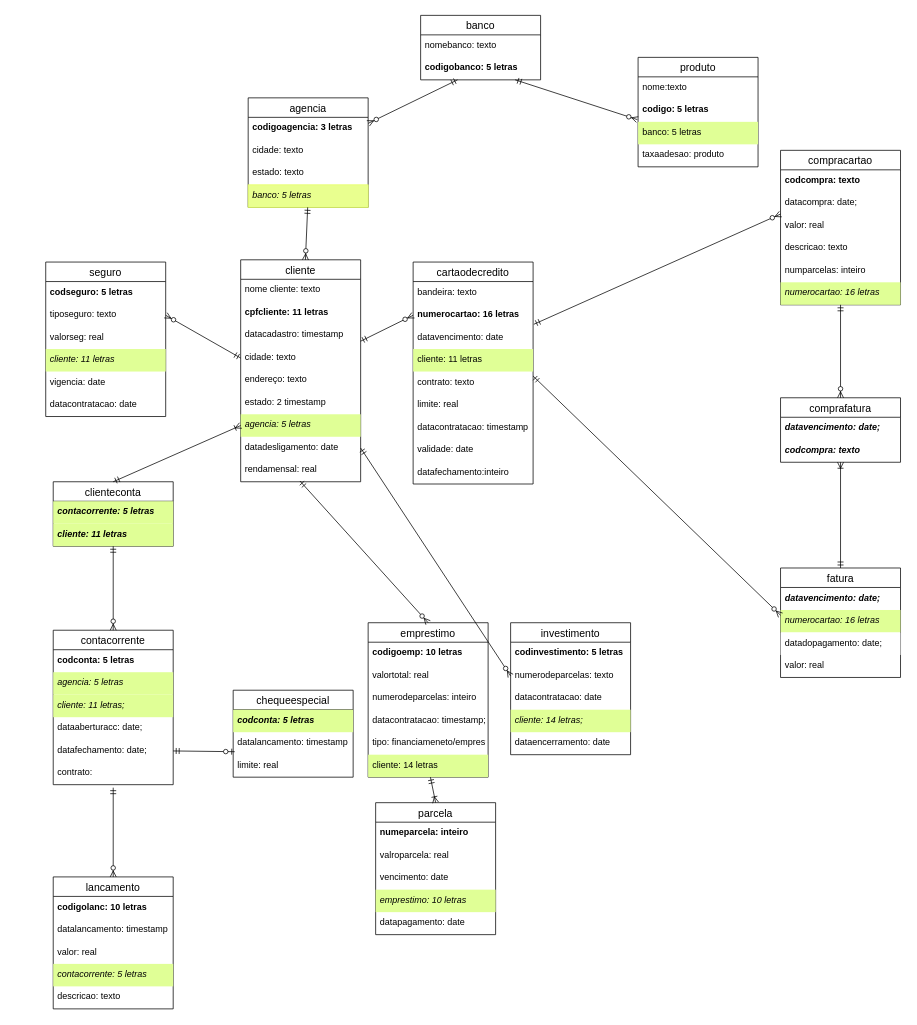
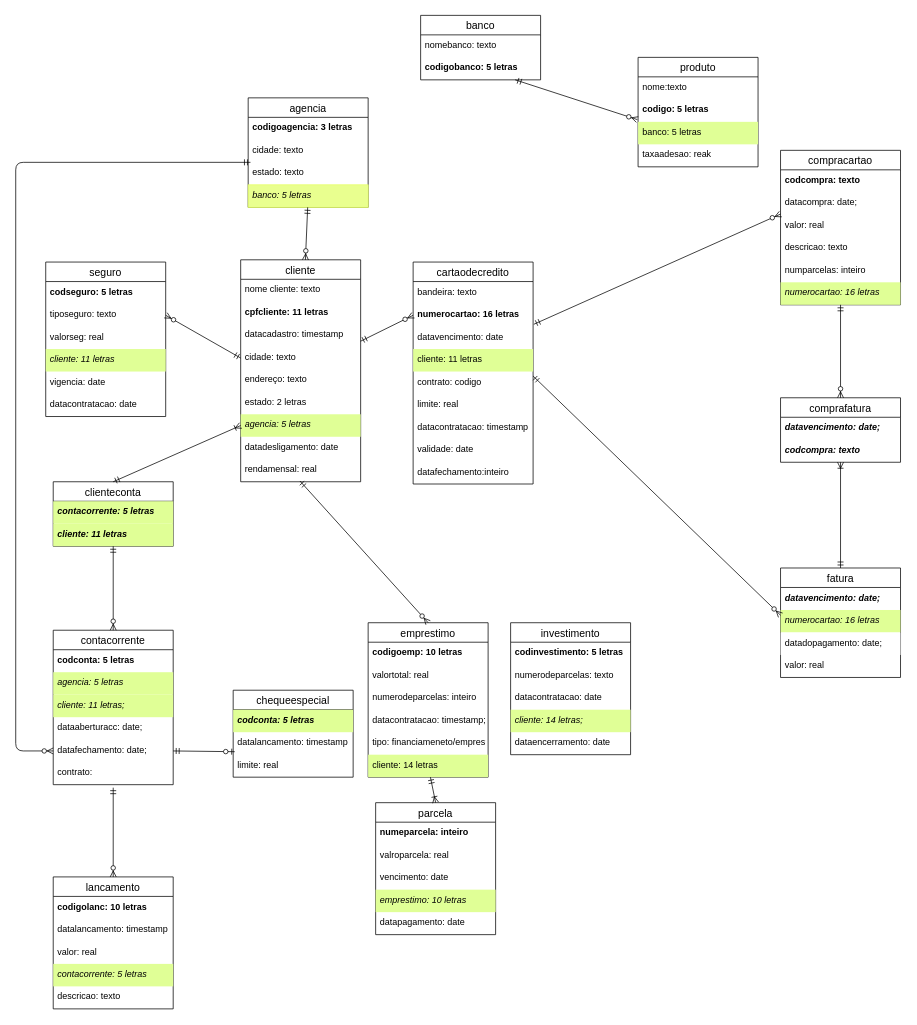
edge "codigobanco: 5 letras" -- "agencia": removed
node "taxaadesao: produto": label "taxaadesao: produto" -> "taxaadesao: reak"
edge "estado: texto" -- "datafechamento: date;": added
node "contrato: texto": label "contrato: texto" -> "contrato: codigo"
node "estado: 2 timestamp": label "estado: 2 timestamp" -> "estado: 2 letras"
edge "datadesligamento: date" -- "numerodeparcelas: texto": removed
